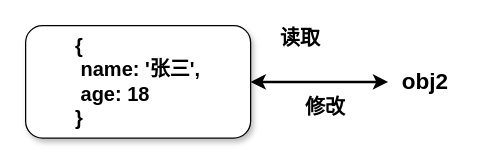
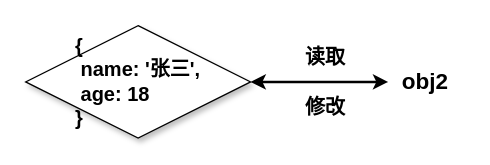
node "读取": moved (301, 38) -> (326, 57)
node "{ name: '张三', age: 18 }": shape rounded rectangle -> diamond
